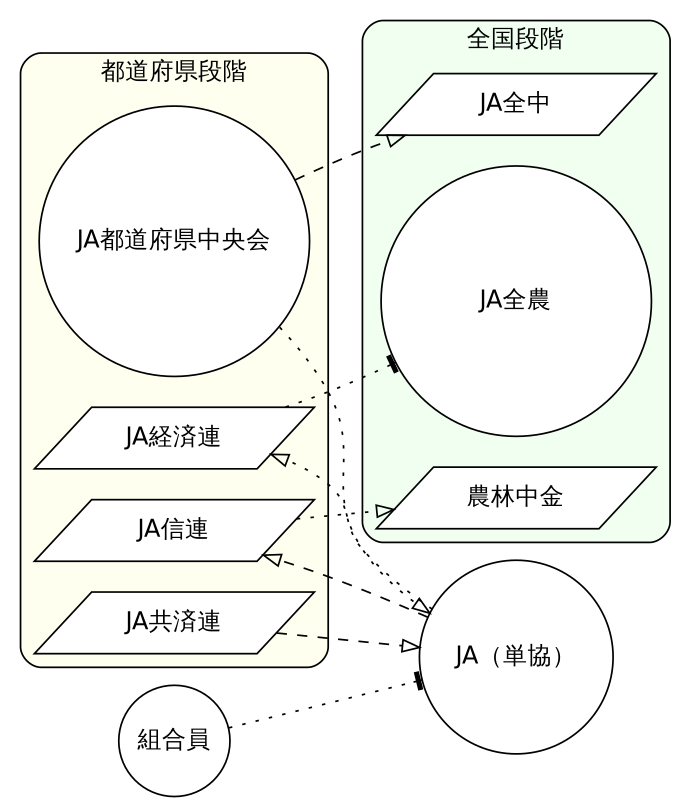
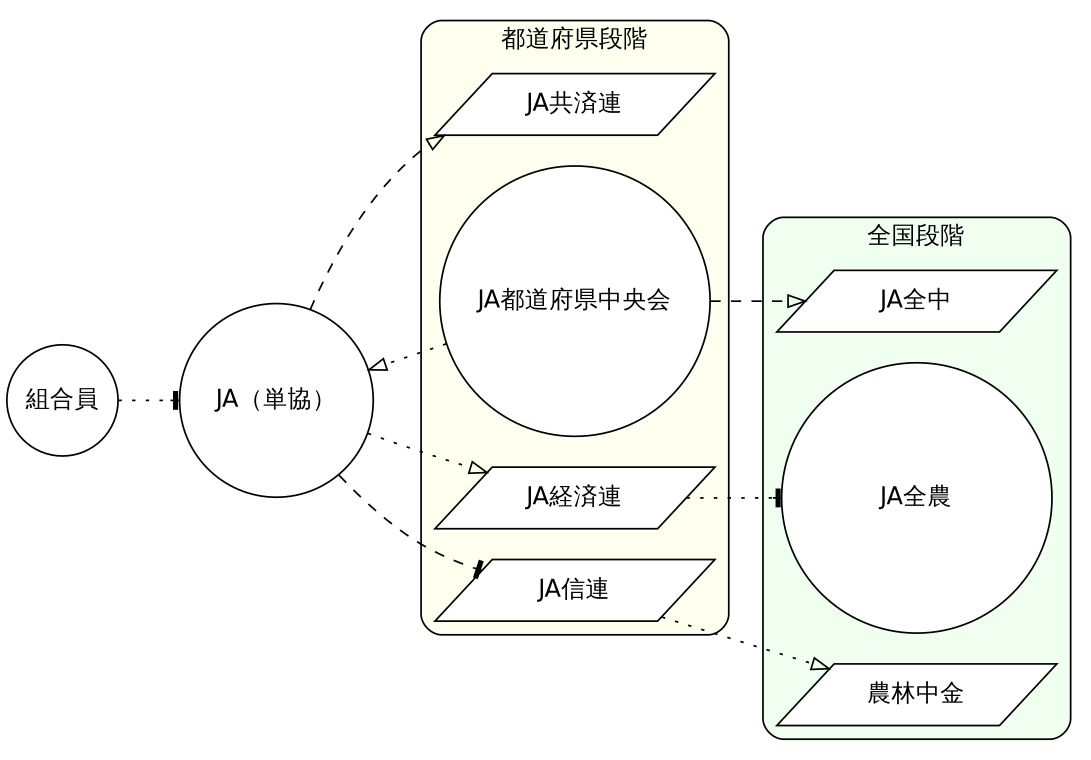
edge "JA（単協）" -> "JA信連": arrowhead onormal -> tee
edge "JA共済連" -> "JA（単協）": reversed
